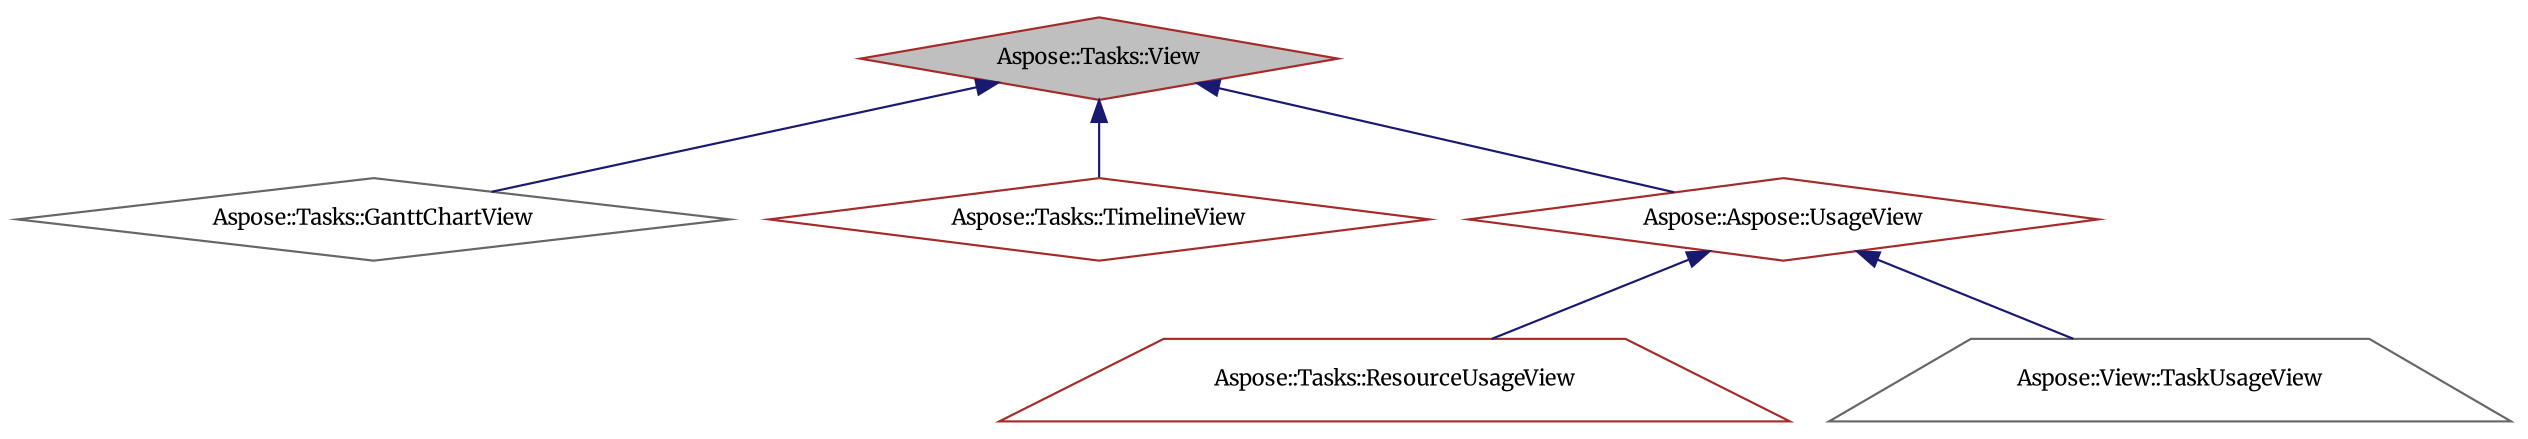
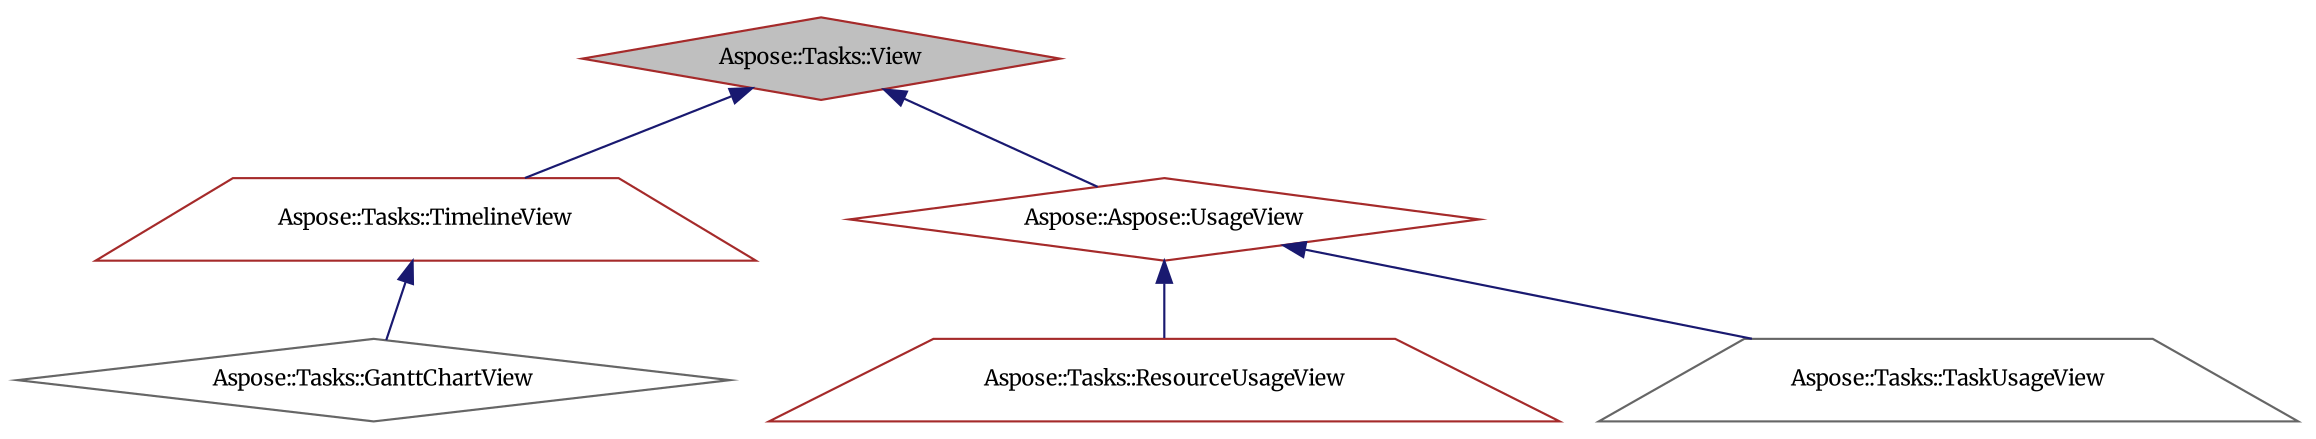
edge "Aspose::Tasks::GanttChartView" -> "Aspose::Tasks::View": now "Aspose::Tasks::GanttChartView" -> "Aspose::Tasks::TimelineView"
node "Aspose::Tasks::TimelineView": shape diamond -> trapezium
node "Aspose::View::TaskUsageView": label "Aspose::View::TaskUsageView" -> "Aspose::Tasks::TaskUsageView"
